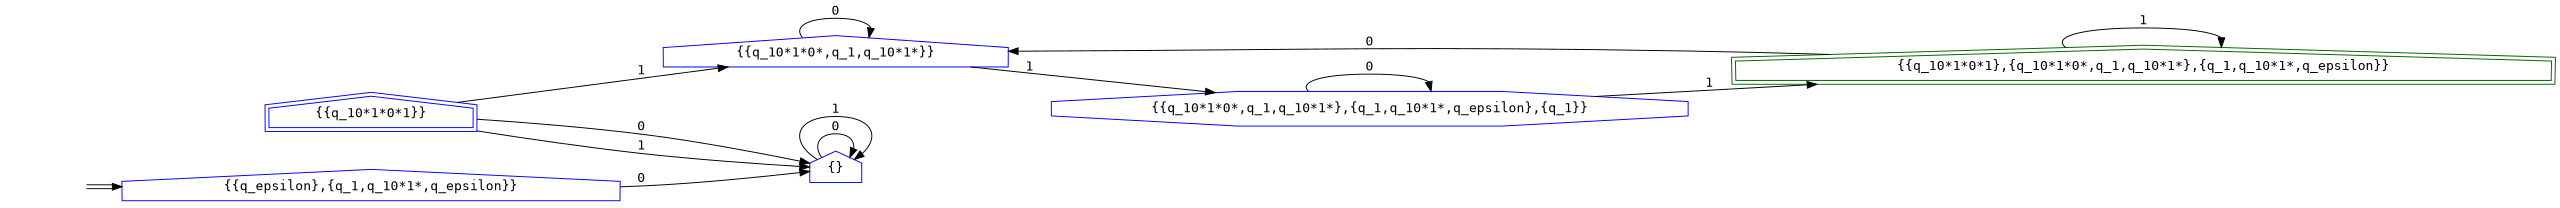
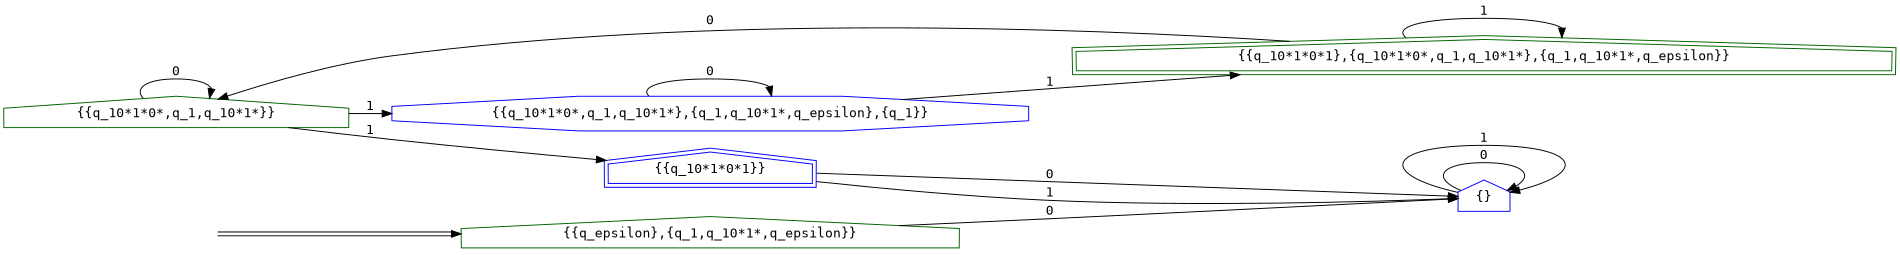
node "{{q_10*1*0*,q_1,q_10*1*}}": color blue -> darkgreen
edge "{{q_10*1*0*1}}" -> "{{q_10*1*0*,q_1,q_10*1*}}": reversed
node "{{q_epsilon},{q_1,q_10*1*,q_epsilon}}": color blue -> darkgreen
